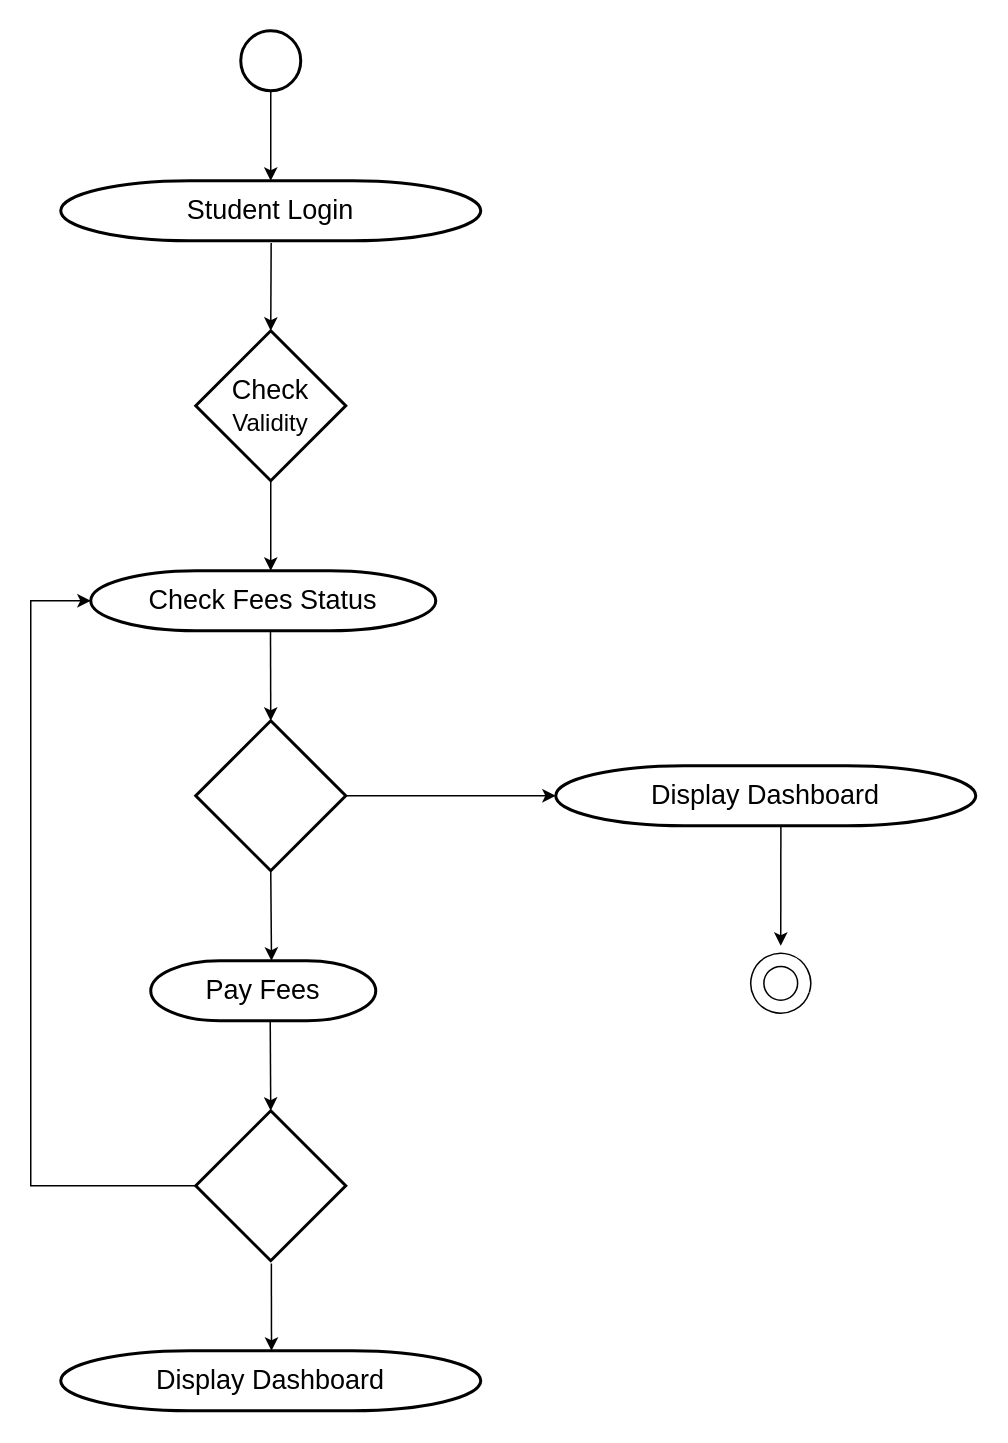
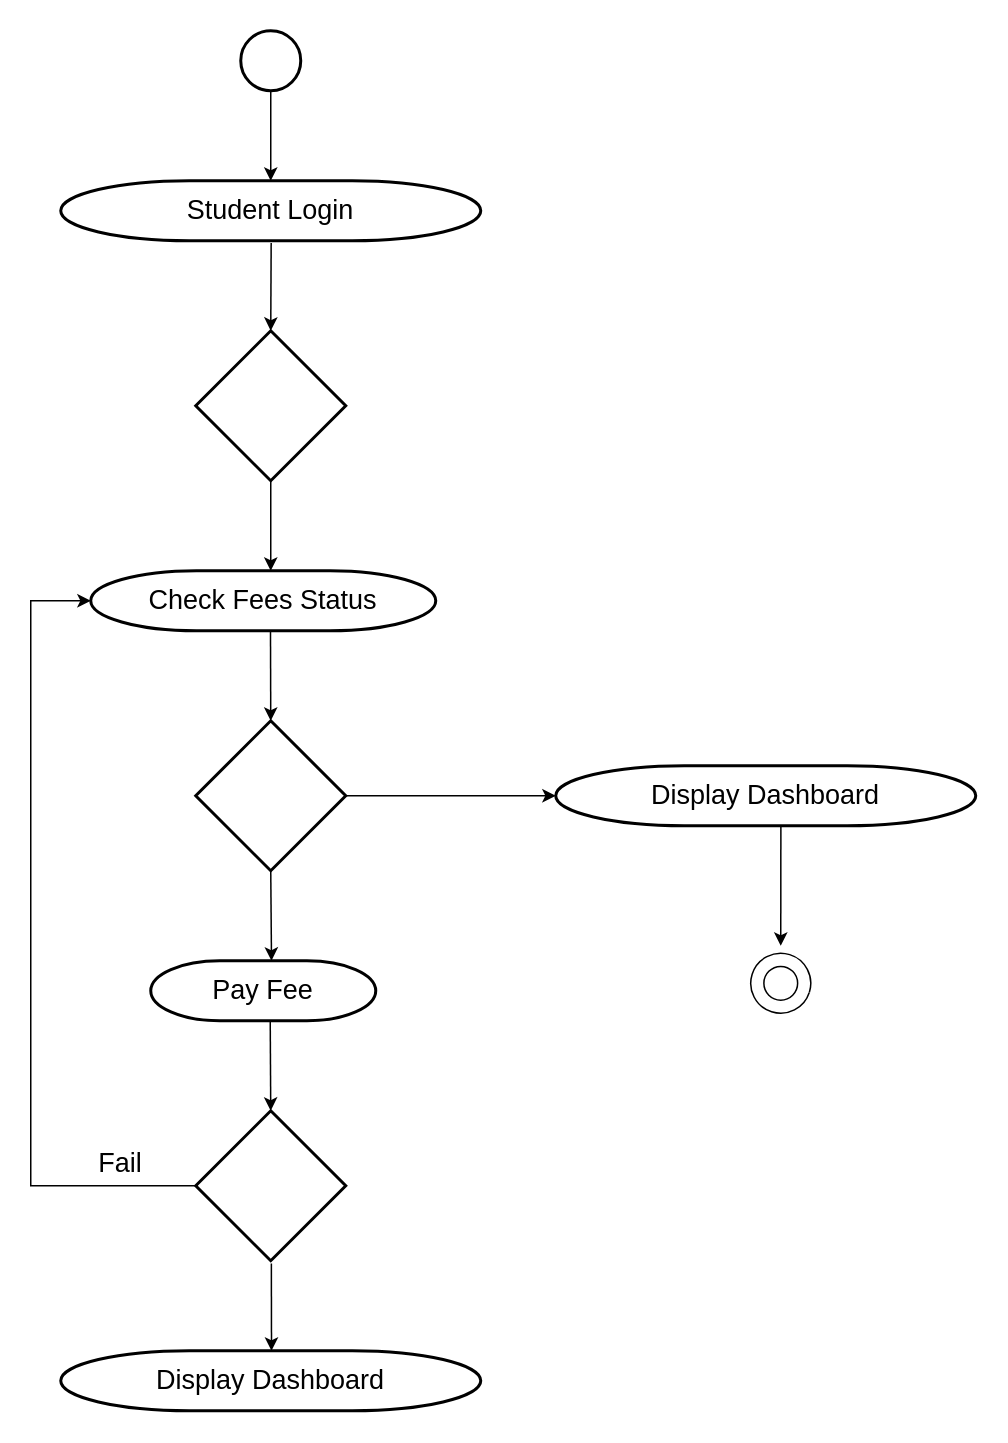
node "Check Validity": removed
node "Pay Fees": label "Pay Fees" -> "Pay Fee"
node "Fail": added
